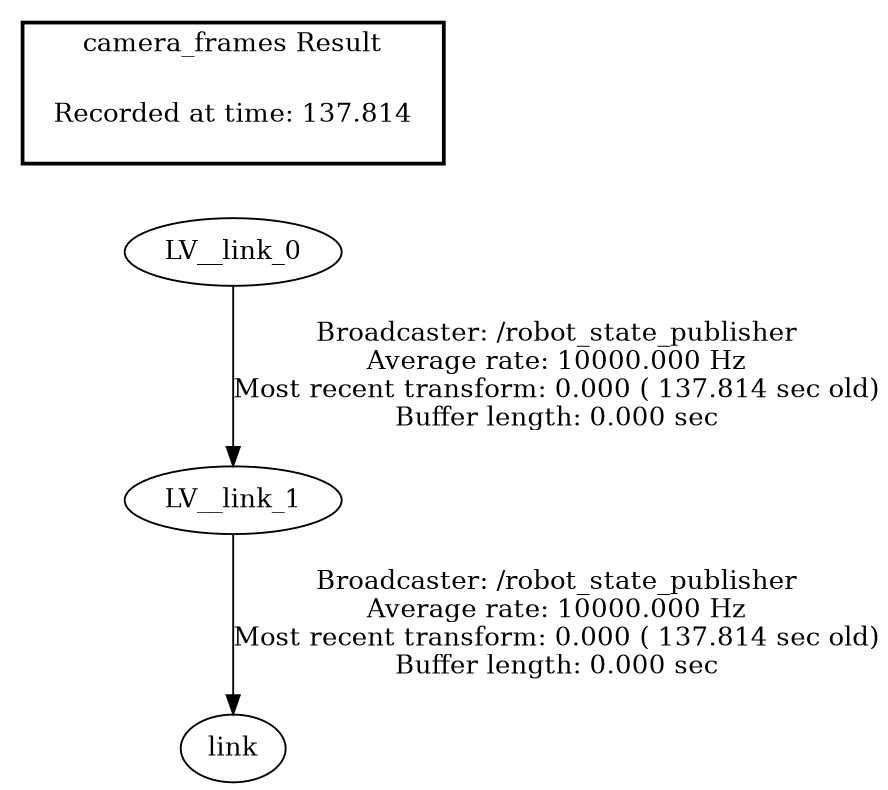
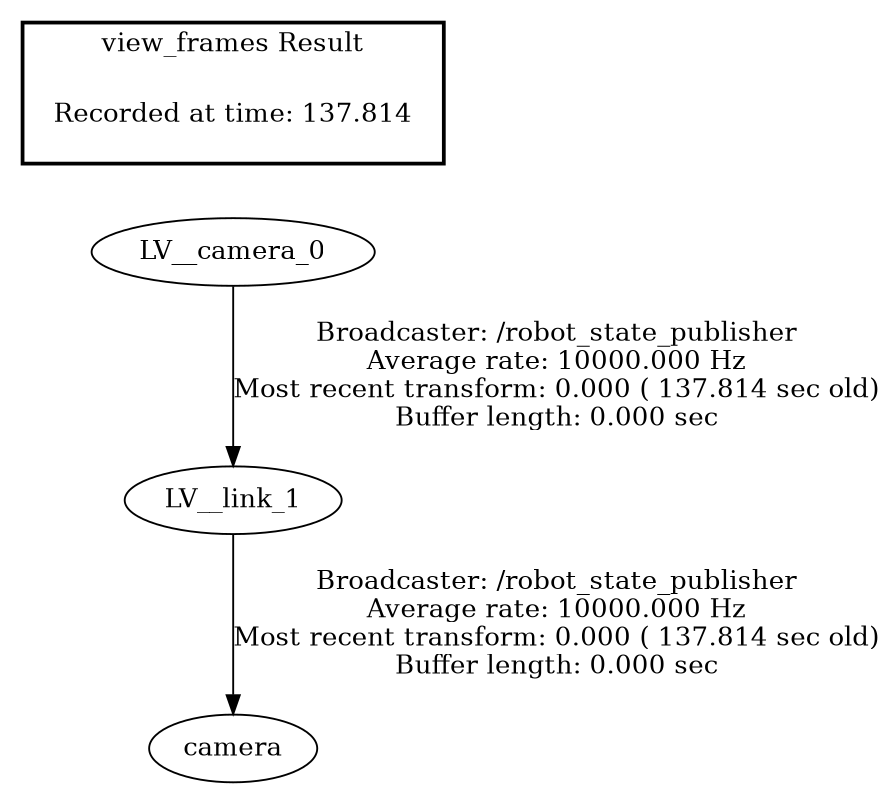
cluster "camera_frames Result": label "camera_frames Result" -> "view_frames Result"
node "LV__link_0": label "LV__link_0" -> "LV__camera_0"
node "link": label "link" -> "camera"
